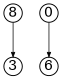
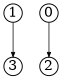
node "8": label "8" -> "1"
node "6": label "6" -> "2"
